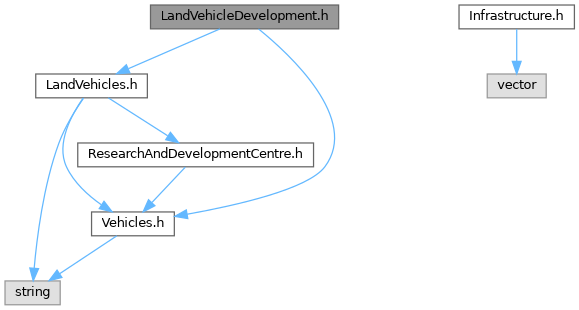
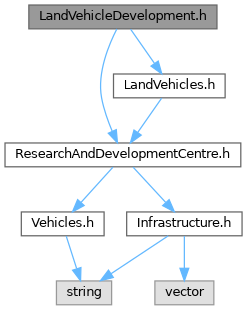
edge "LandVehicles.h" -> "Vehicles.h": removed
edge "LandVehicleDevelopment.h" -> "Vehicles.h": now "LandVehicleDevelopment.h" -> "ResearchAndDevelopmentCentre.h"
edge "LandVehicles.h" -> "string": now "Infrastructure.h" -> "string"
edge "ResearchAndDevelopmentCentre.h" -> "Infrastructure.h": added
